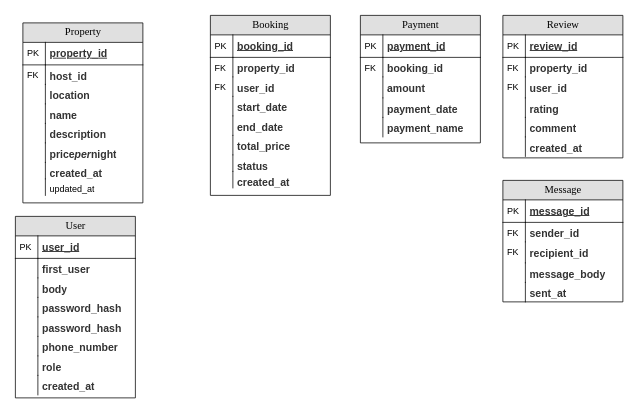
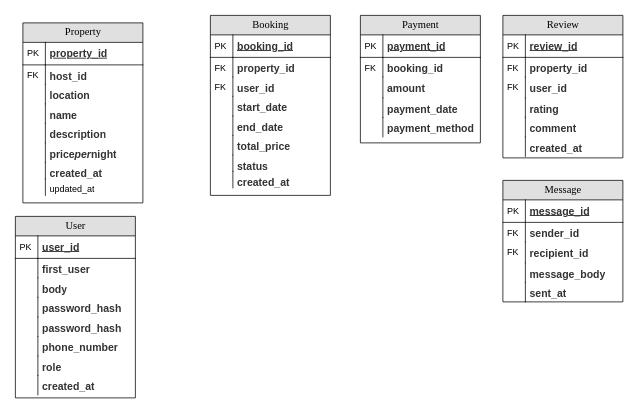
node "payment_name": label "payment_name" -> "payment_method"
